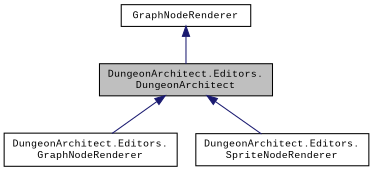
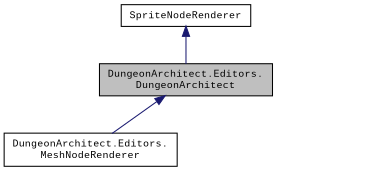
node "GraphNodeRenderer": label "GraphNodeRenderer" -> "SpriteNodeRenderer"
node "DungeonArchitect.Editors. GraphNodeRenderer": label "DungeonArchitect.Editors. GraphNodeRenderer" -> "DungeonArchitect.Editors. MeshNodeRenderer"
node "DungeonArchitect.Editors. SpriteNodeRenderer": removed
